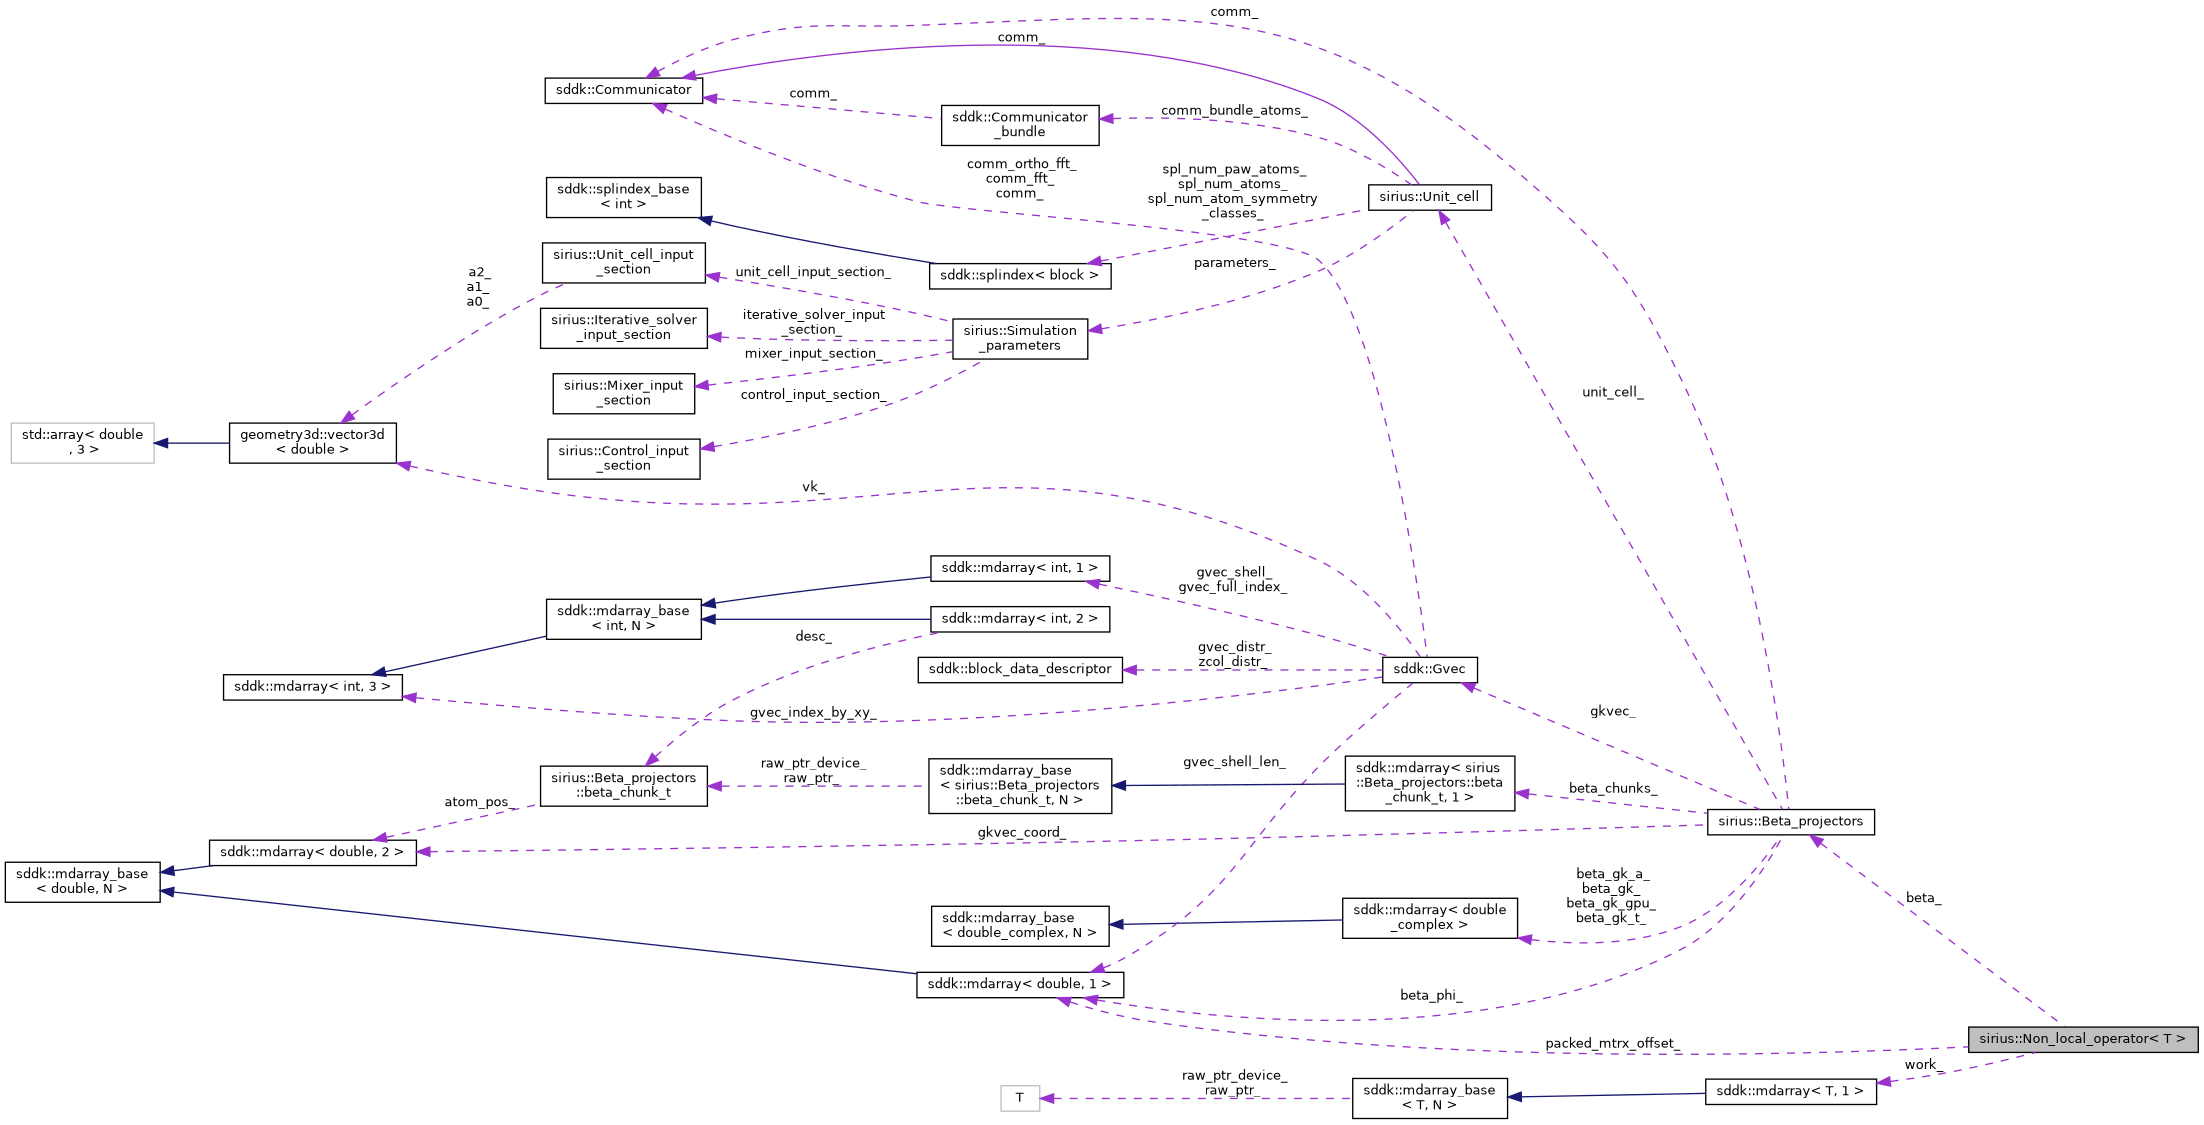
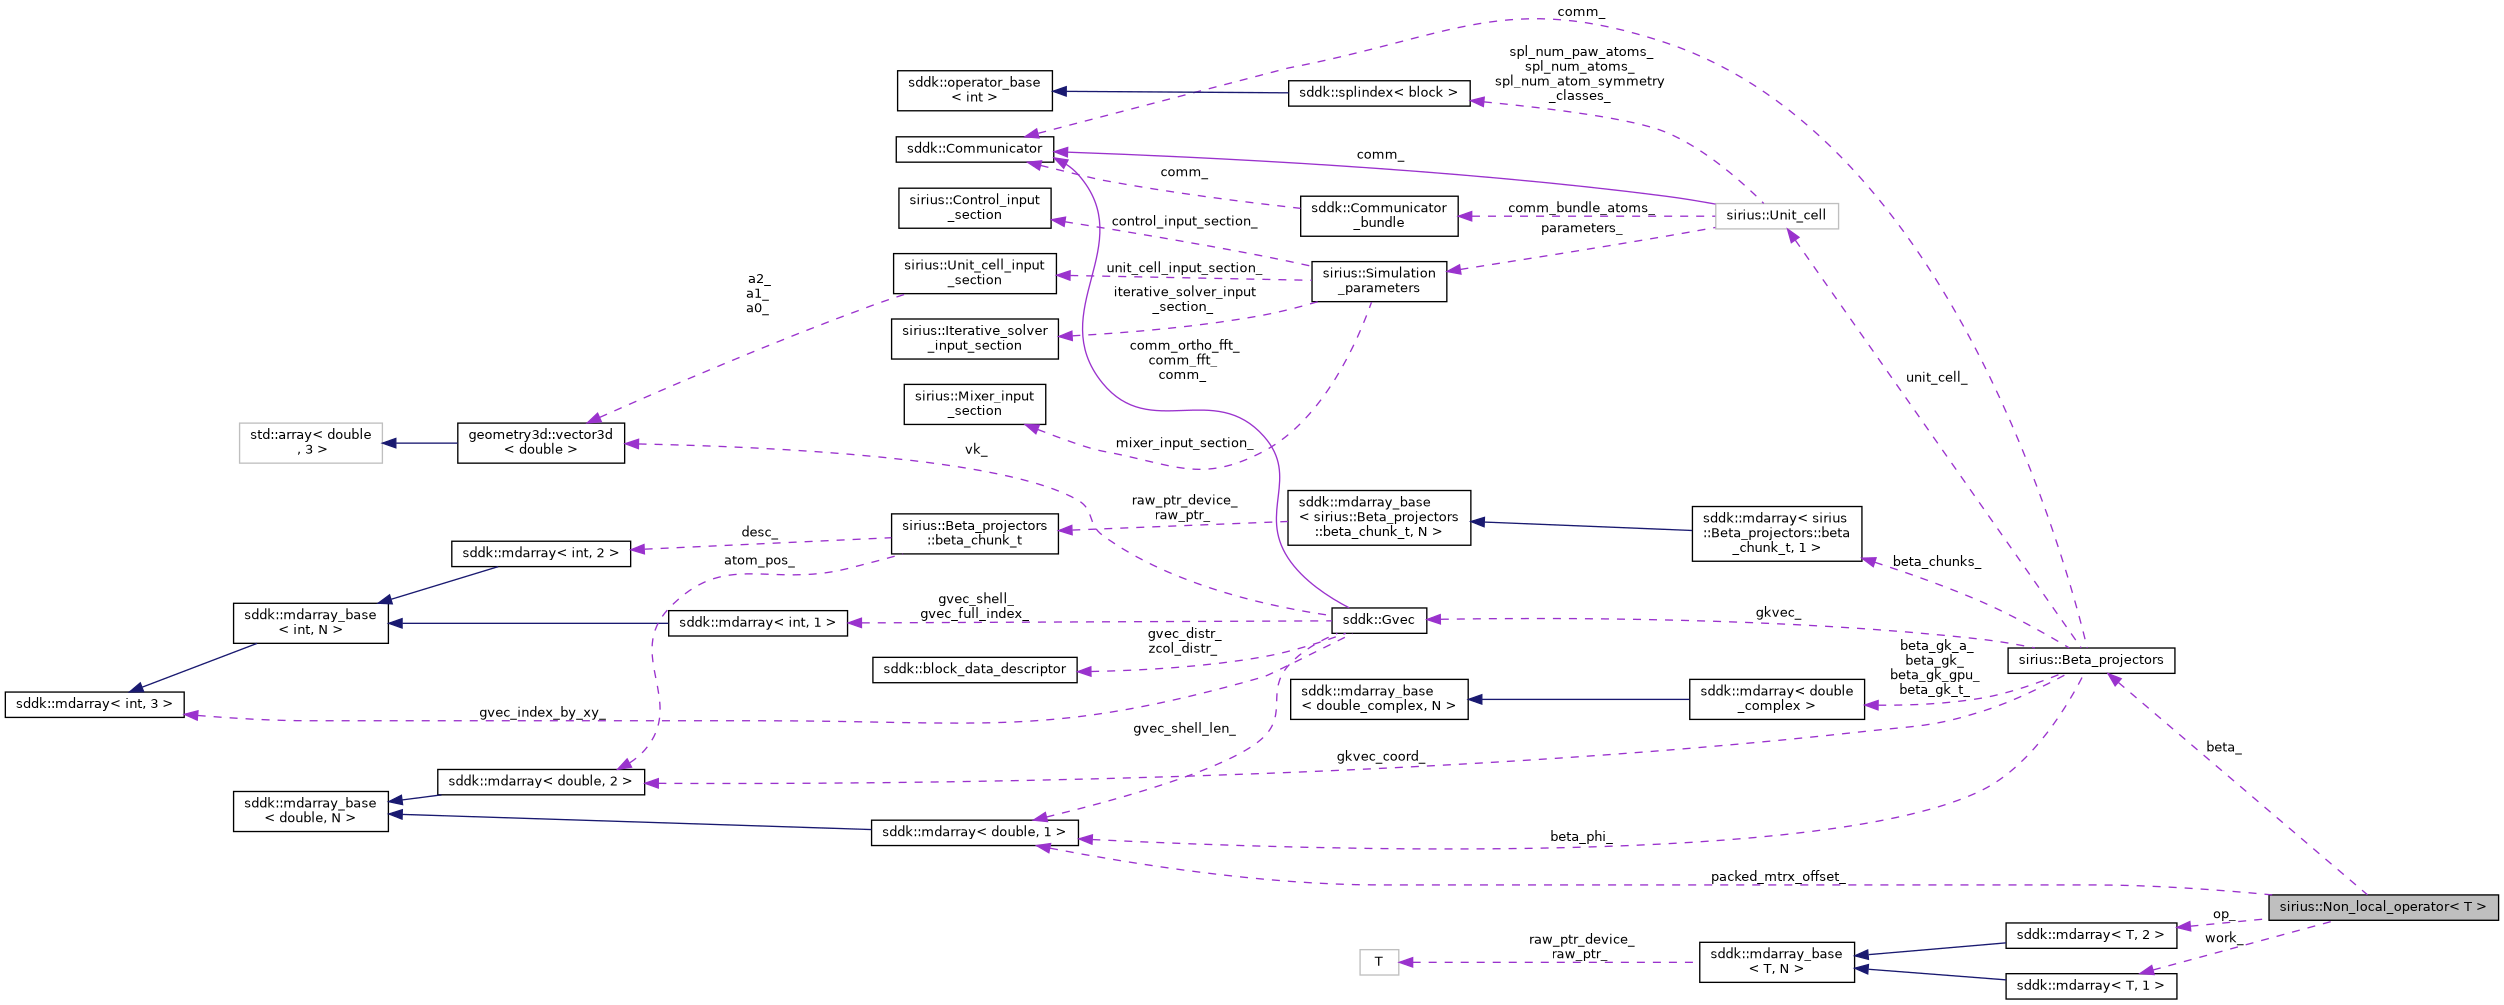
node "sddk::splindex_base < int >": label "sddk::splindex_base < int >" -> "sddk::operator_base < int >"
node "sirius::Unit_cell": color black -> grey75
edge "sddk::Gvec" -> "sddk::Communicator": style dashed -> solid
edge "sddk::mdarray< int, 2 >" -> "sirius::Beta_projectors ::beta_chunk_t": reversed
node "sddk::mdarray< T, 2 >": added
